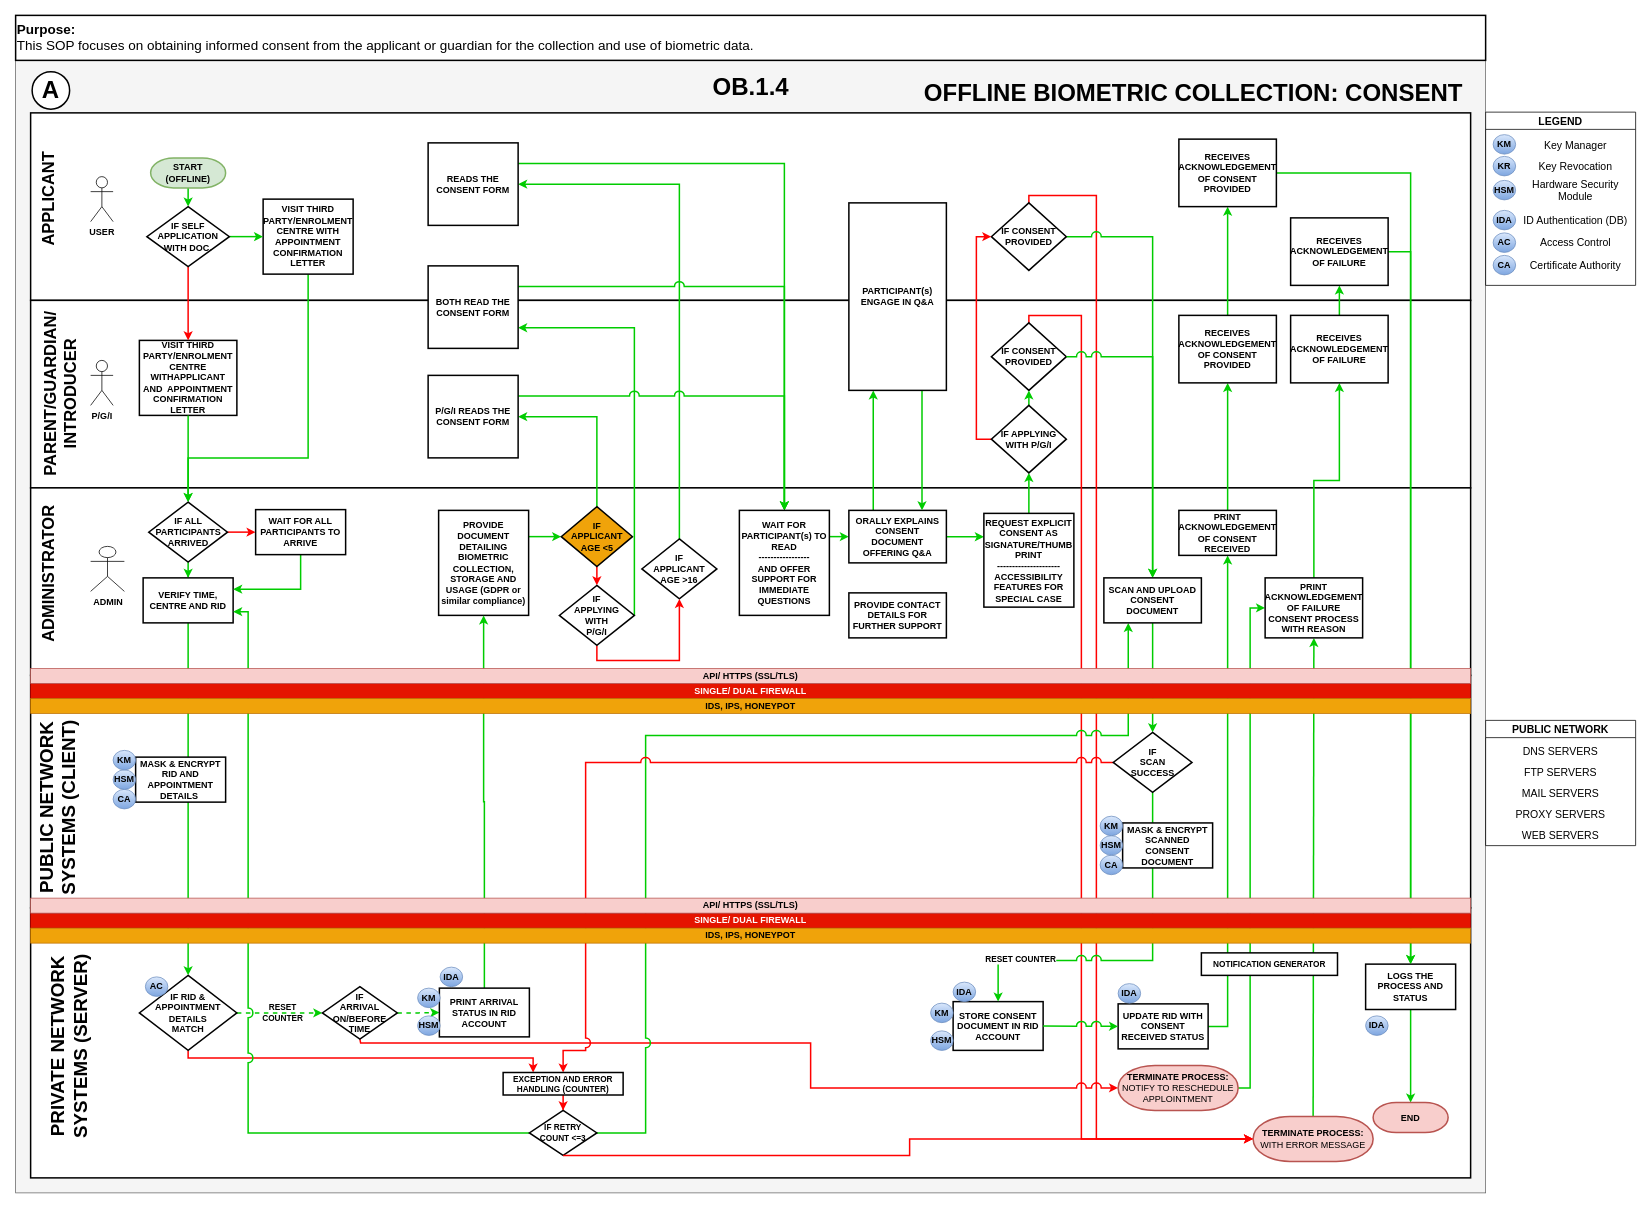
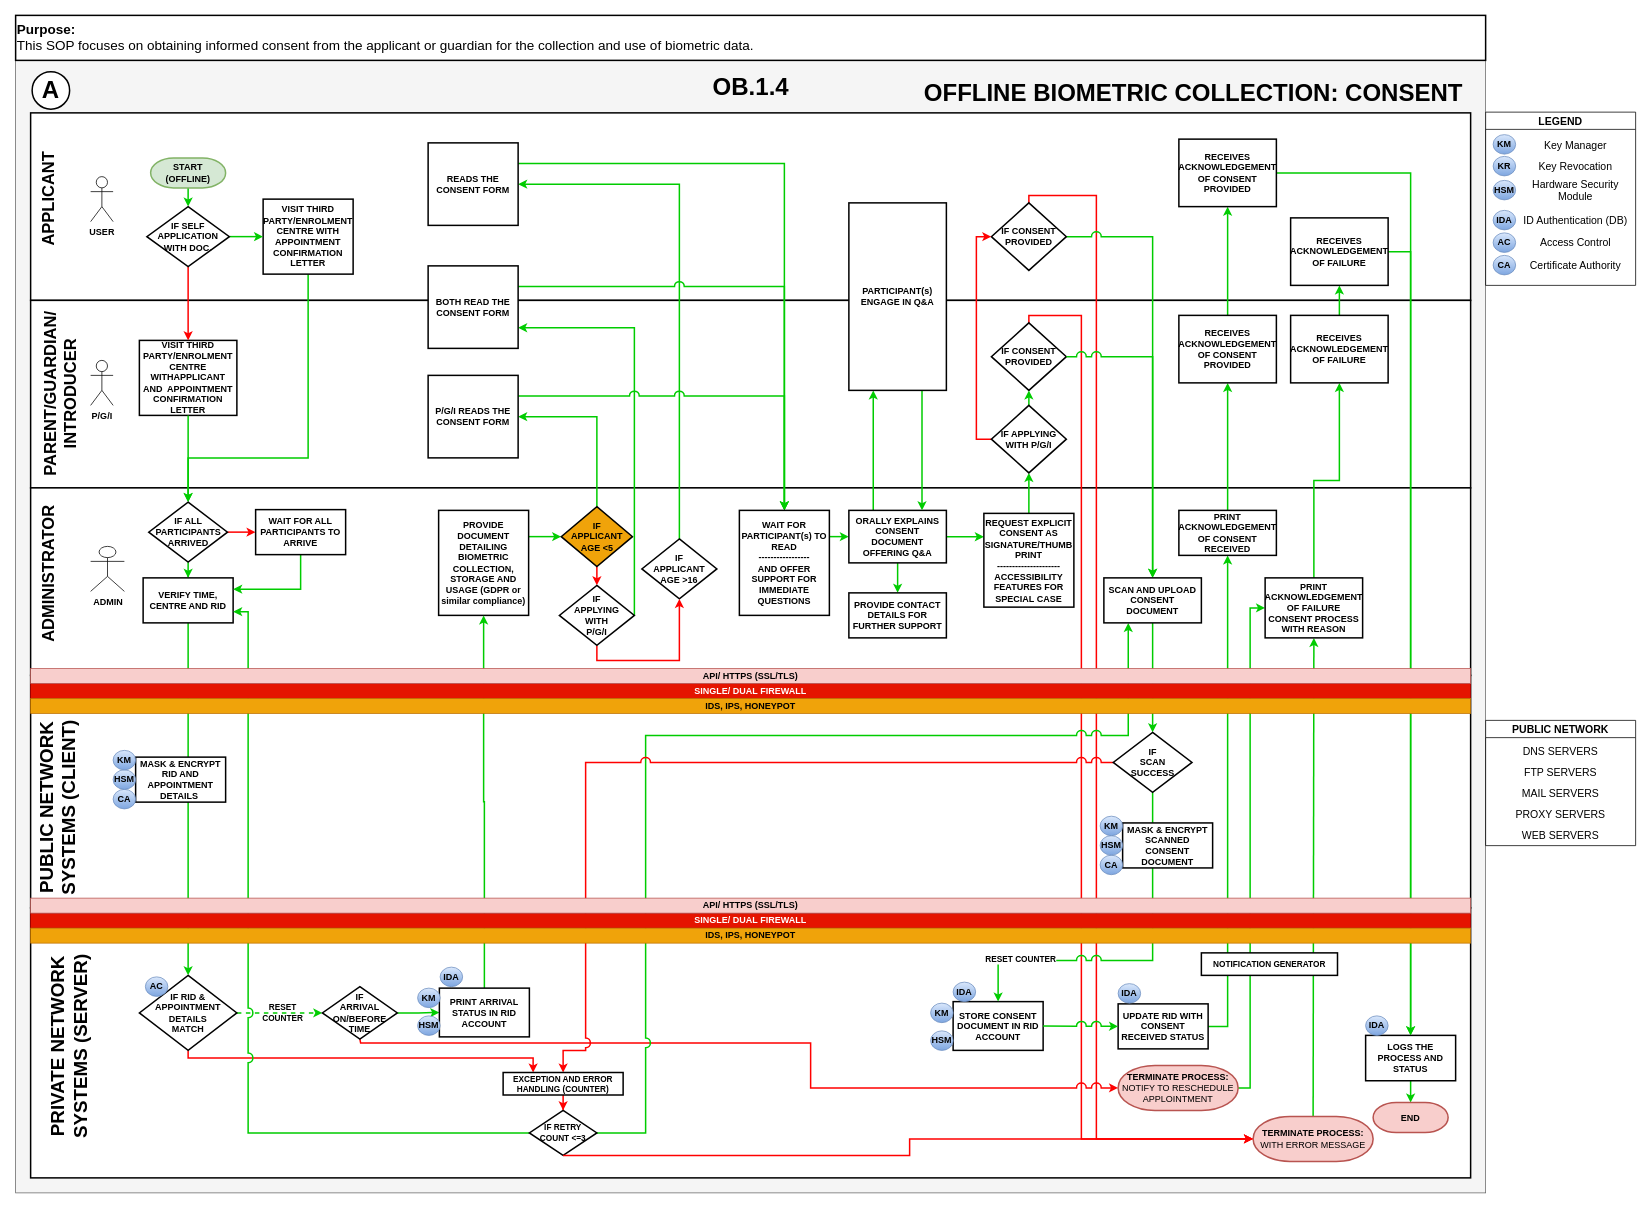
edge "ORALLY EXPLAINS CONSENT DOCUMENT OFFERING Q&A" -> "PROVIDE CONTACT DETAILS FOR FURTHER SUPPORT": added
node "LOGS THE PROCESS AND STATUS": moved (1410, 987) -> (1410, 1058)
edge "IF ARRIVAL ON/BEFORE TIME" -> "PRINT ARRIVAL STATUS IN RID ACCOUNT": style dashed -> solid
